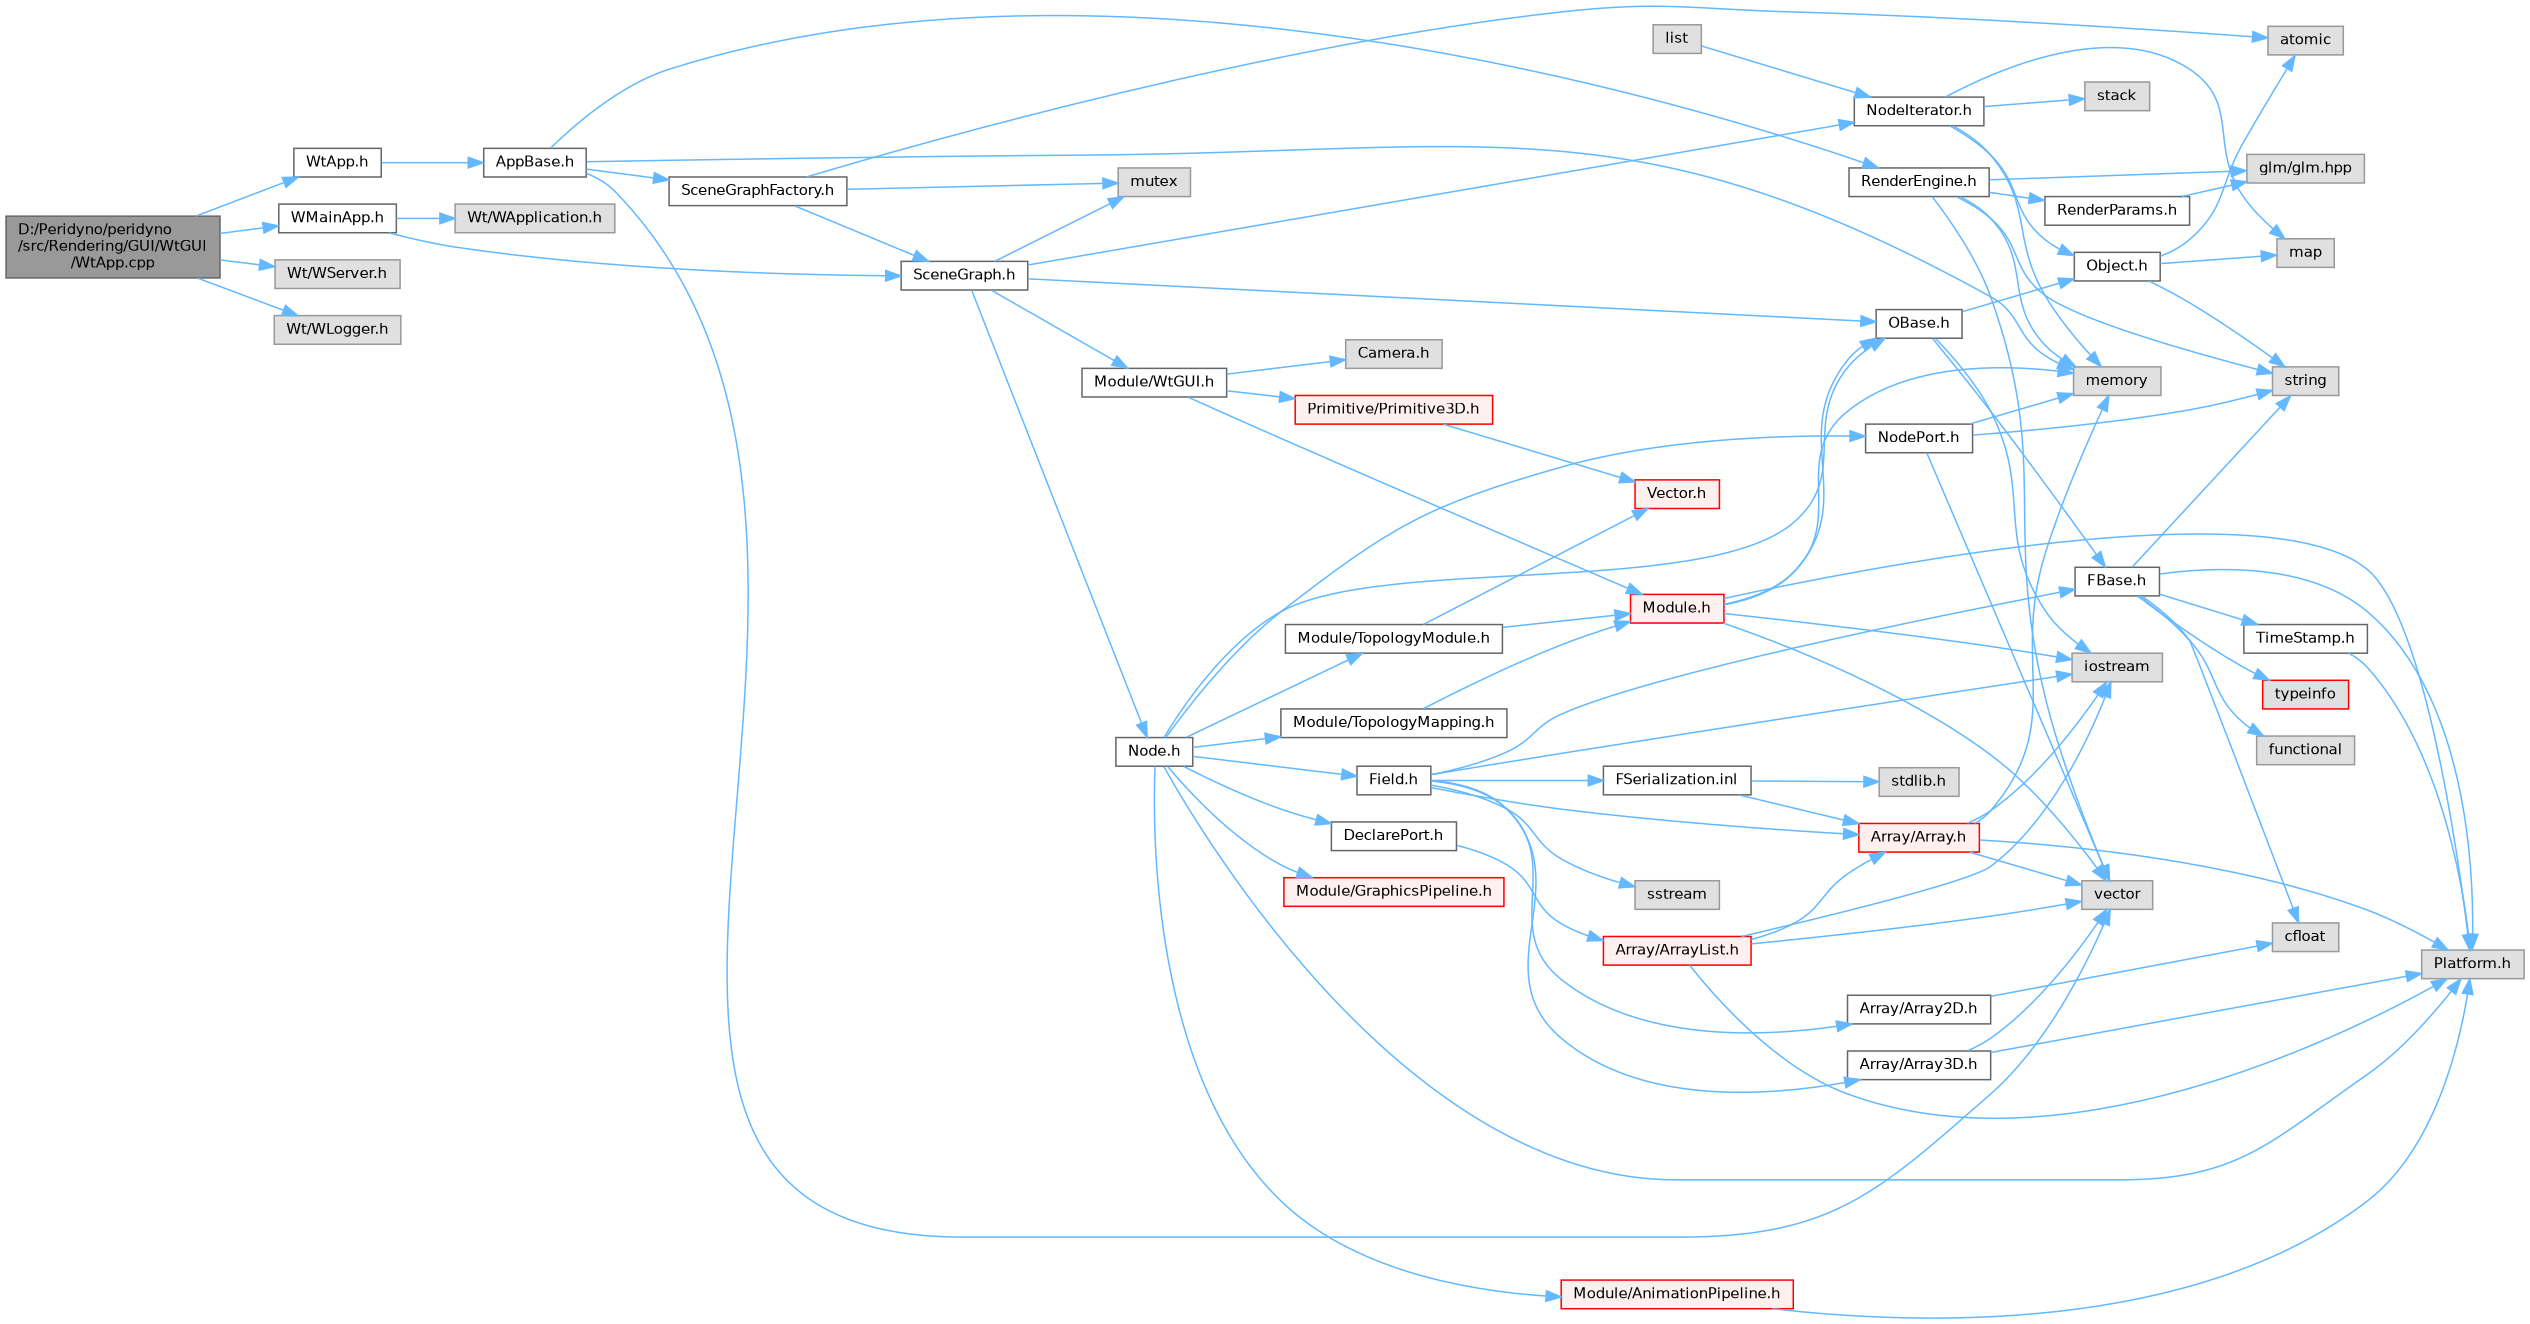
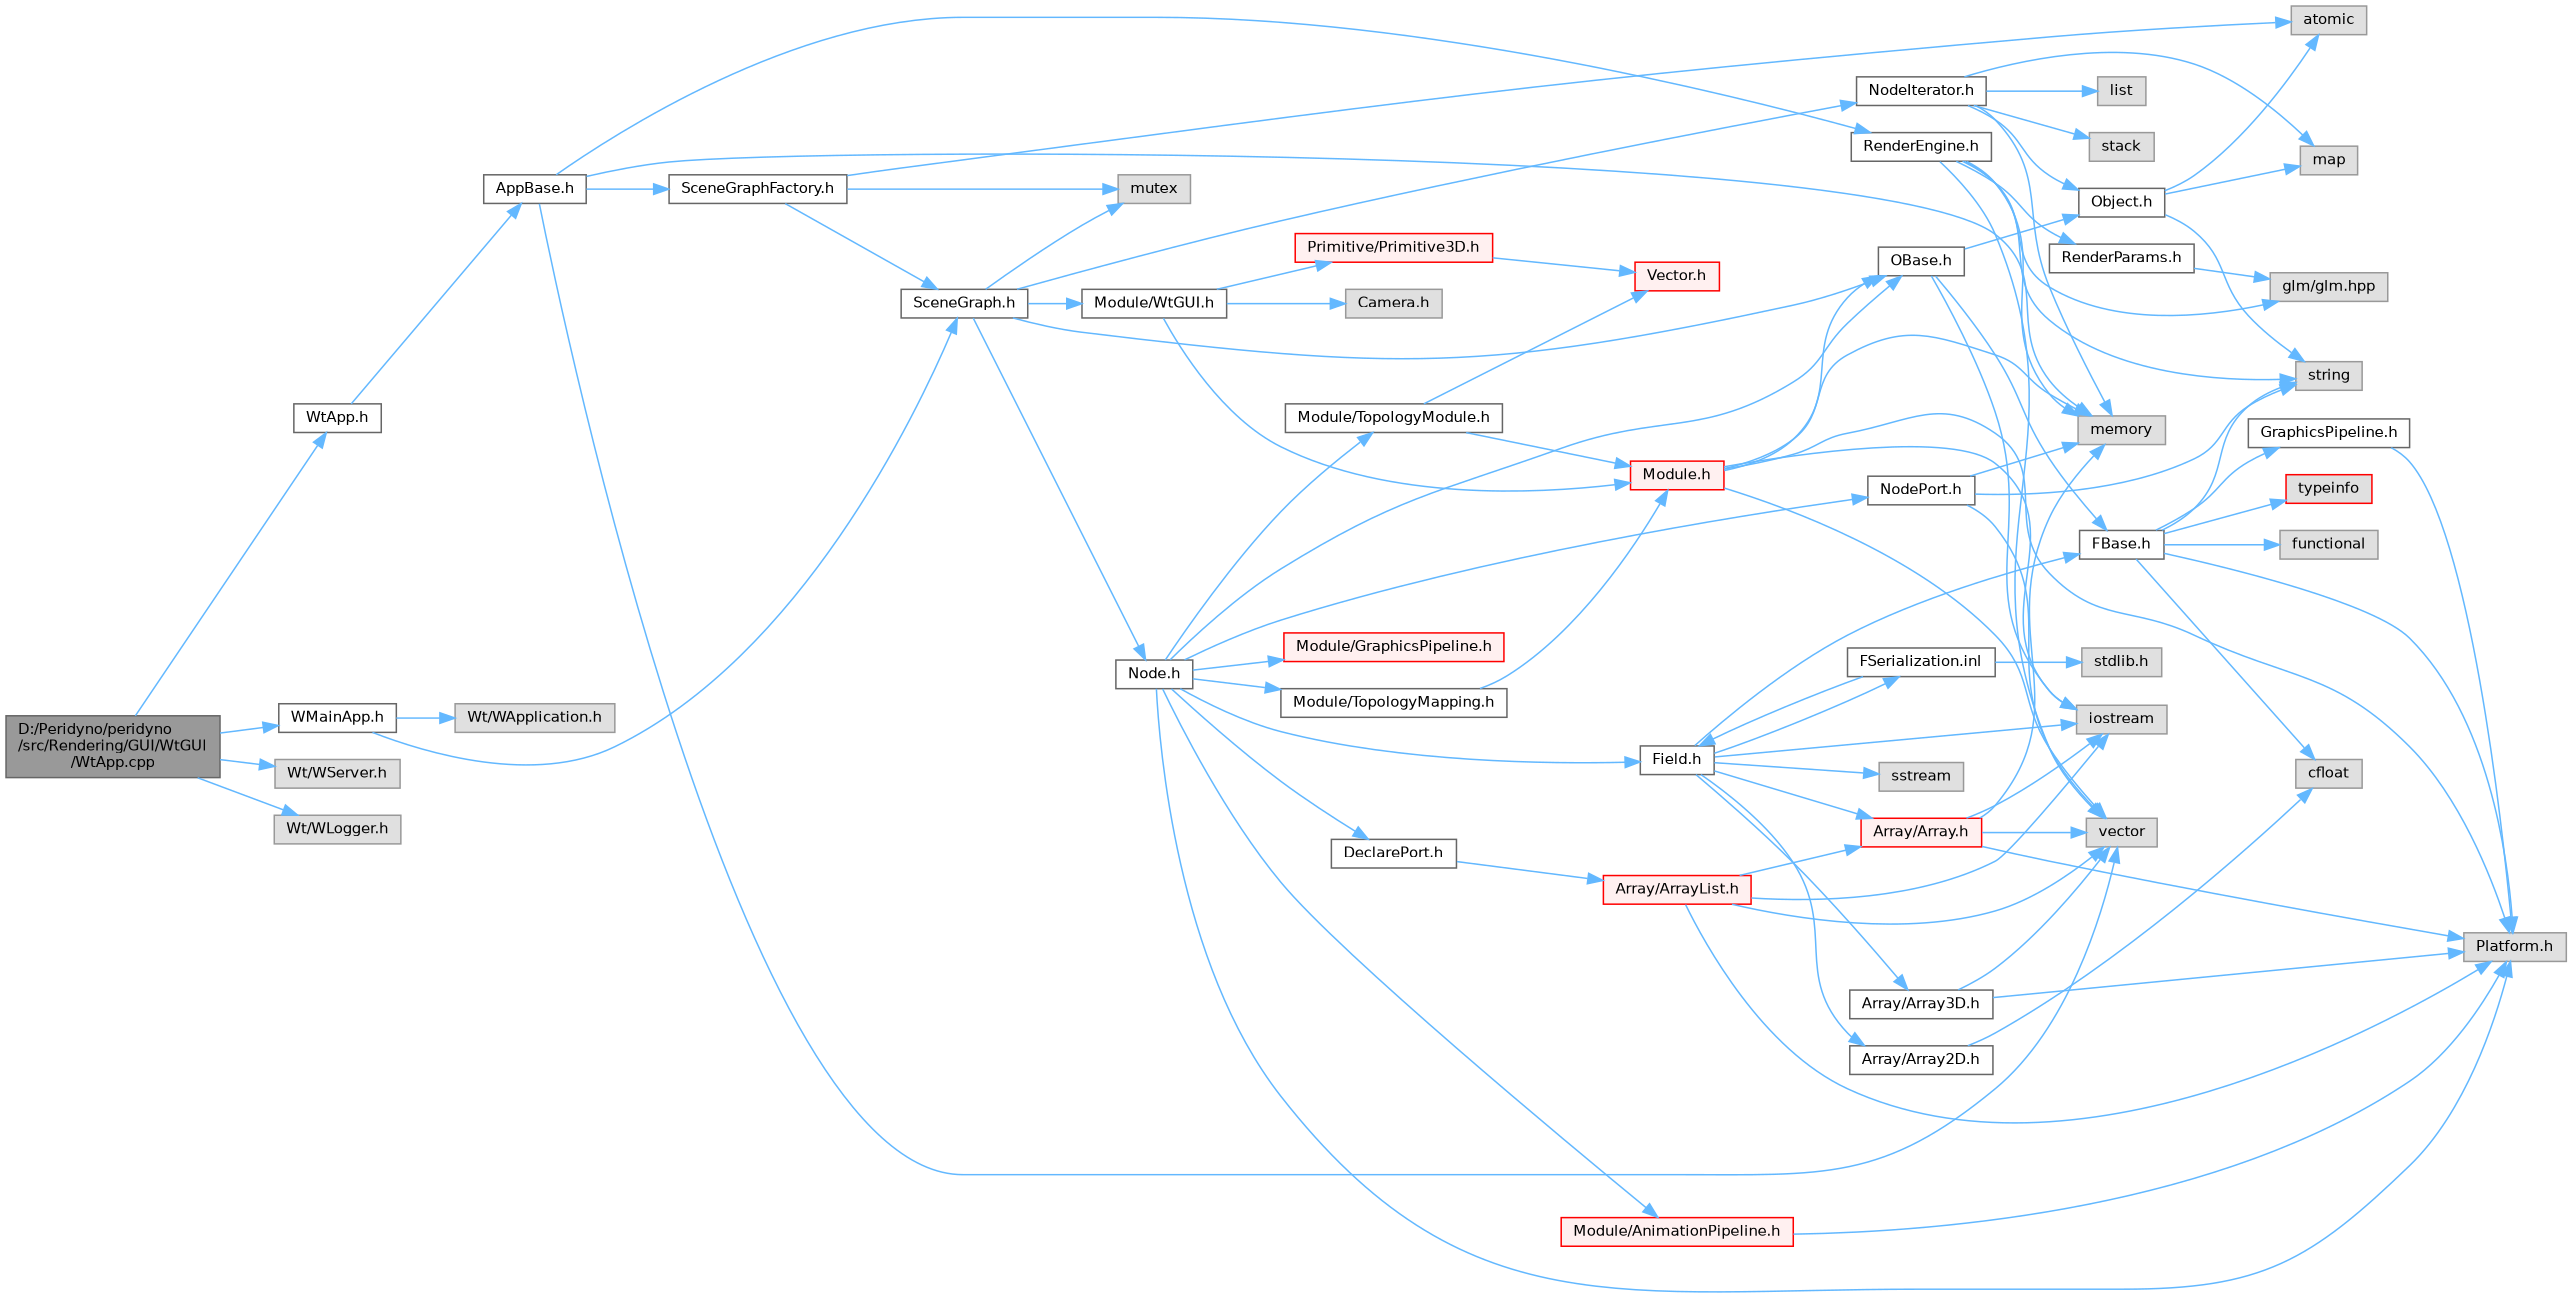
edge "list" -> "NodeIterator.h": reversed
node "TimeStamp.h": label "TimeStamp.h" -> "GraphicsPipeline.h"
edge "FSerialization.inl" -> "Array/Array.h": now "FSerialization.inl" -> "Field.h"
